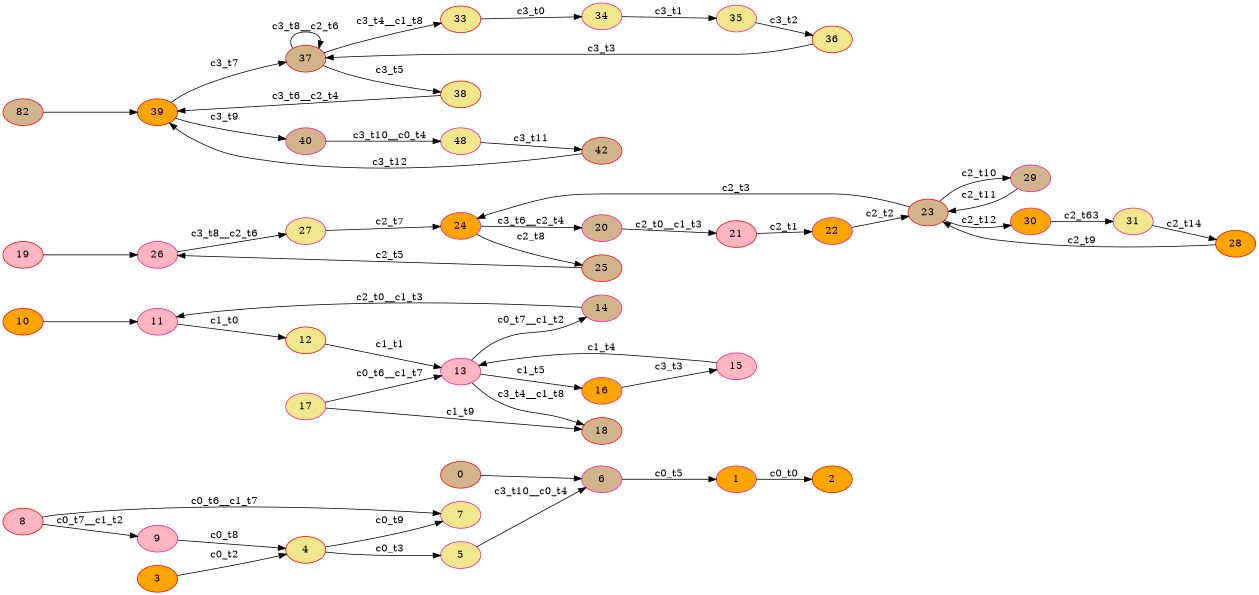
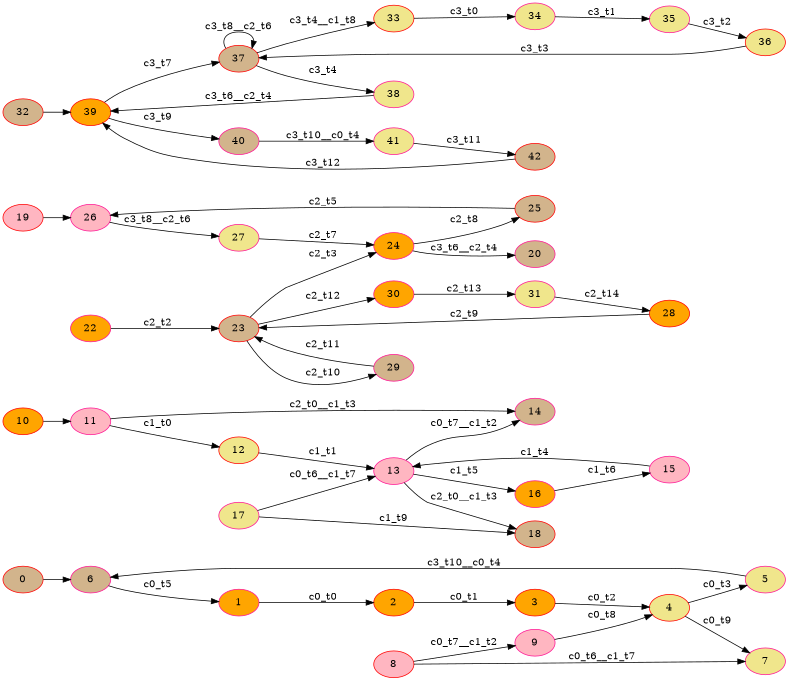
edge "37" -> "38": label "c3_t5" -> "c3_t4"
node "38": color red -> deeppink
node "82": label "82" -> "32"
node "48": label "48" -> "41"
edge "30" -> "31": label "c2_t63" -> "c2_t13"
node "21": removed
edge "14" -> "11": reversed
edge "16" -> "15": label "c3_t3" -> "c1_t6"
edge "13" -> "18": label "c3_t4__c1_t8" -> "c2_t0__c1_t3"
edge "2" -> "3": added, label "c0_t1"
